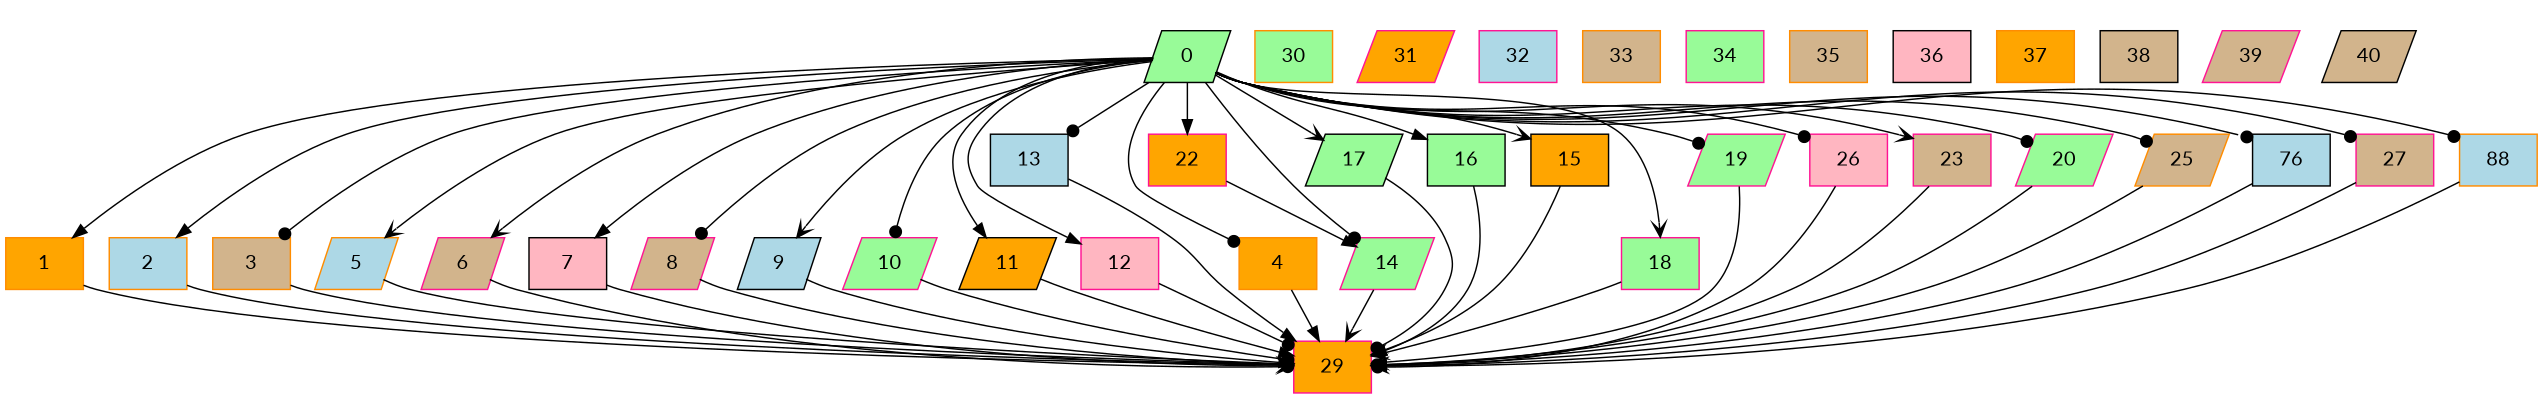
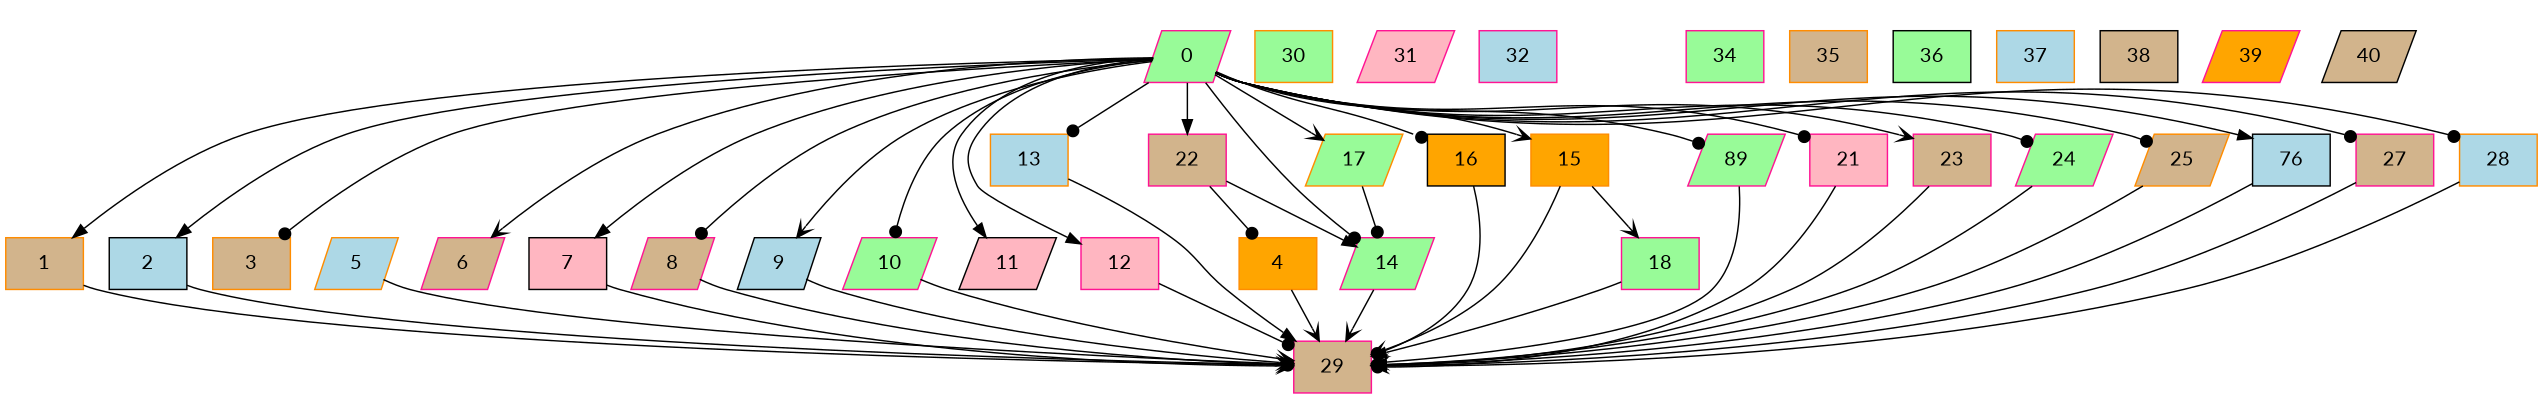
node "0": color black -> deeppink
node "31": fillcolor orange -> lightpink
node "33": removed
node "36": fillcolor lightpink -> palegreen
node "37": fillcolor orange -> lightblue
node "39": fillcolor tan -> orange
edge "0" -> "5": removed
edge "0" -> "18": now "15" -> "18"
edge "0" -> "76": arrowhead dot -> normal
edge "0" -> "16": arrowhead normal -> dot
node "13": color black -> darkorange
node "22": fillcolor orange -> tan
node "17": color black -> darkorange
node "16": fillcolor palegreen -> orange
node "15": color black -> darkorange
node "19": label "19" -> "89"
node "26": label "26" -> "21"
node "20": label "20" -> "24"
node "88": label "88" -> "28"
edge "0" -> "4": now "22" -> "4"
edge "17" -> "29": now "17" -> "14"
node "1": fillcolor orange -> tan
node "2": color darkorange -> black
node "11": fillcolor orange -> lightpink
edge "16" -> "29": arrowhead normal -> dot
edge "15" -> "29": arrowhead normal -> vee
edge "4" -> "29": arrowhead normal -> vee
edge "11" -> "29": removed
edge "18" -> "29": arrowhead vee -> normal
edge "10" -> "29": arrowhead dot -> vee
edge "9" -> "29": arrowhead normal -> vee
edge "3" -> "29": removed
edge "6" -> "29": removed
node "29": fillcolor orange -> tan
